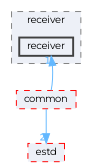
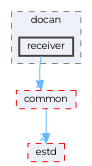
cluster "receiver": label "receiver" -> "docan"
edge "common" -> "receiver": reversed
